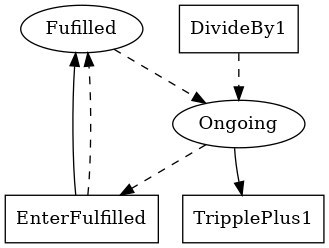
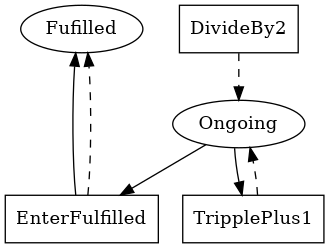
node "DivideBy1": label "DivideBy1" -> "DivideBy2"
edge "Fufilled" -> "Ongoing": now "TripplePlus1" -> "Ongoing"
edge "Ongoing" -> "EnterFulfilled": style dashed -> solid
